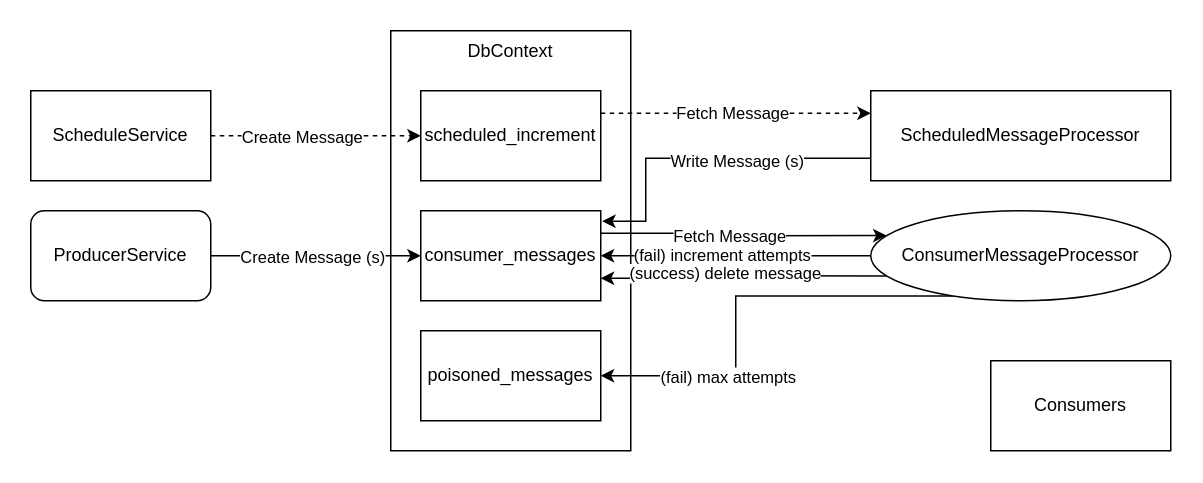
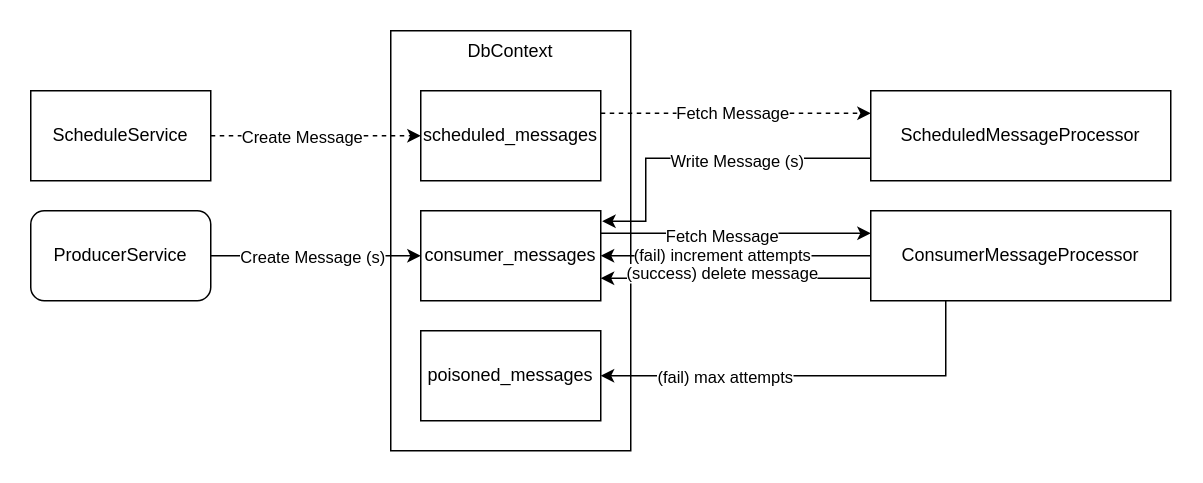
node "scheduled_increment": label "scheduled_increment" -> "scheduled_messages"
node "ConsumerMessageProcessor": shape ellipse -> rectangle
node "Consumers": removed
